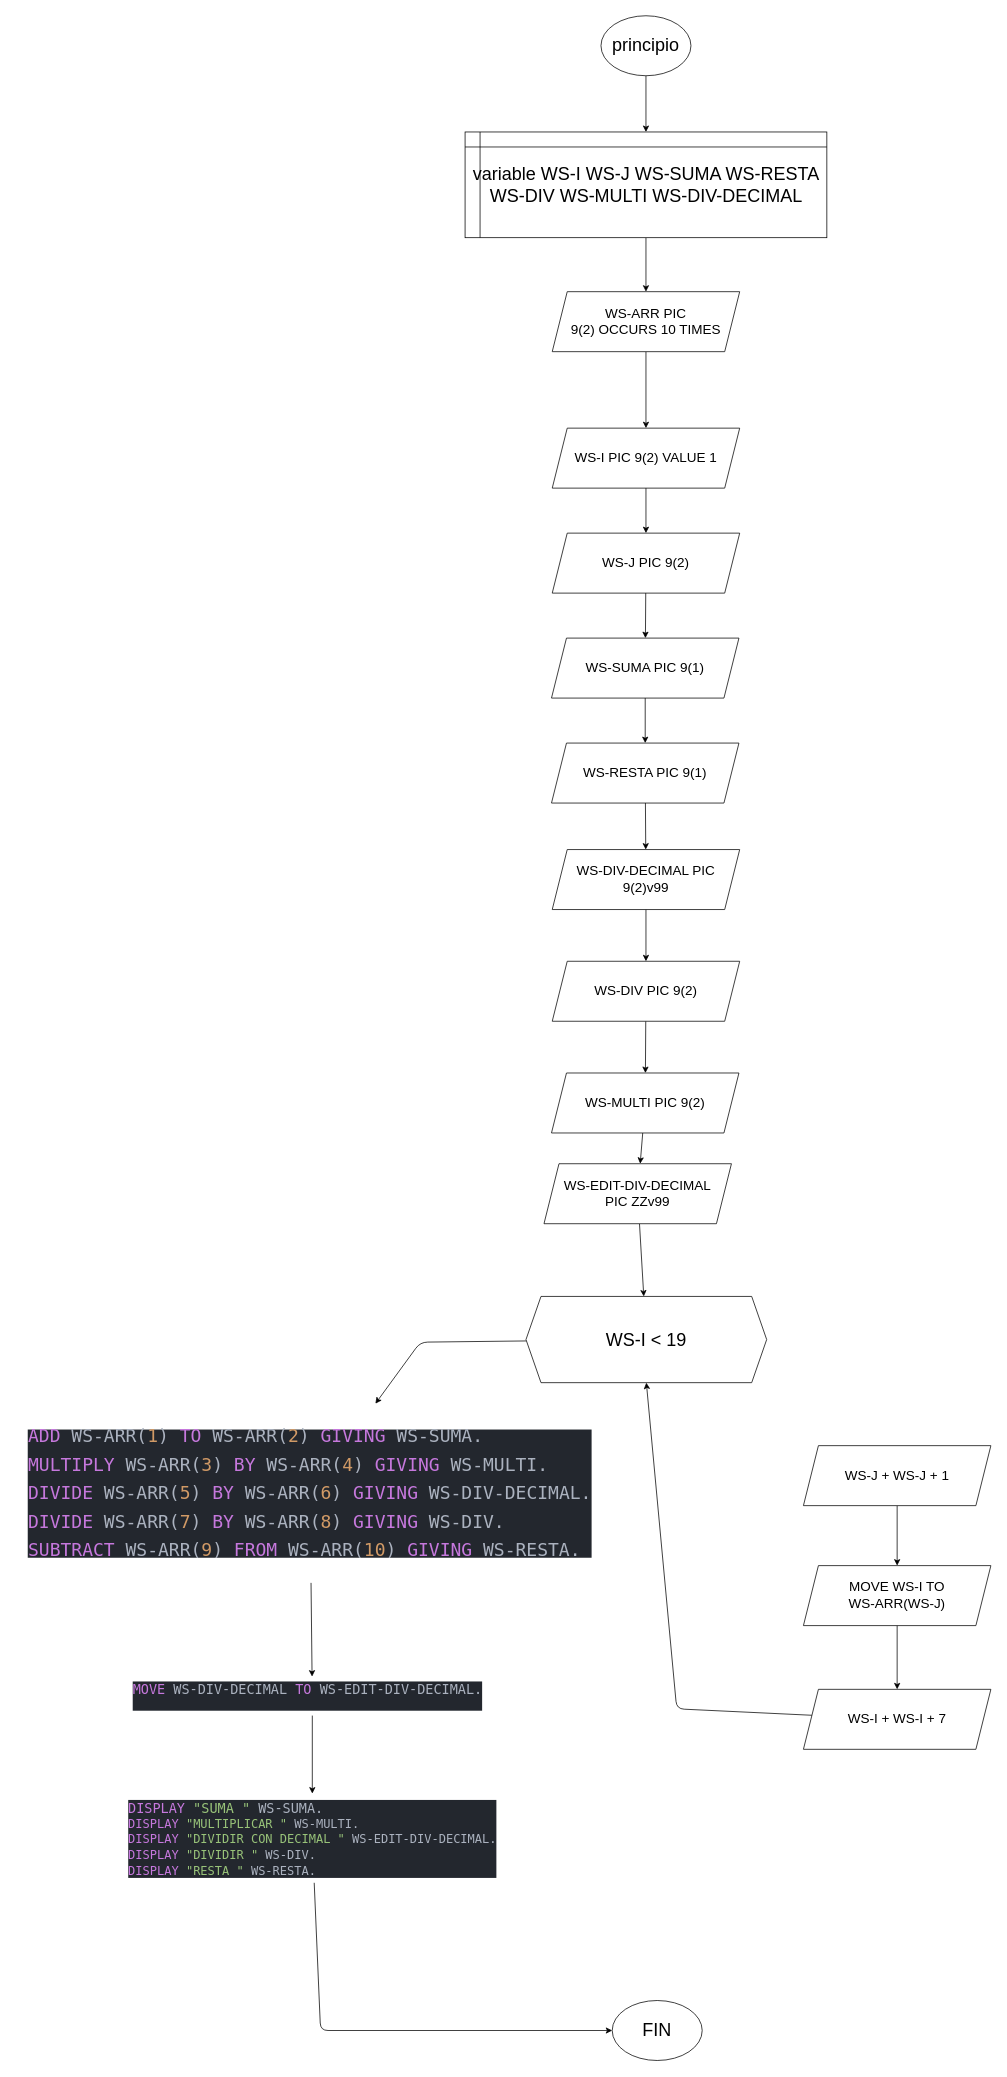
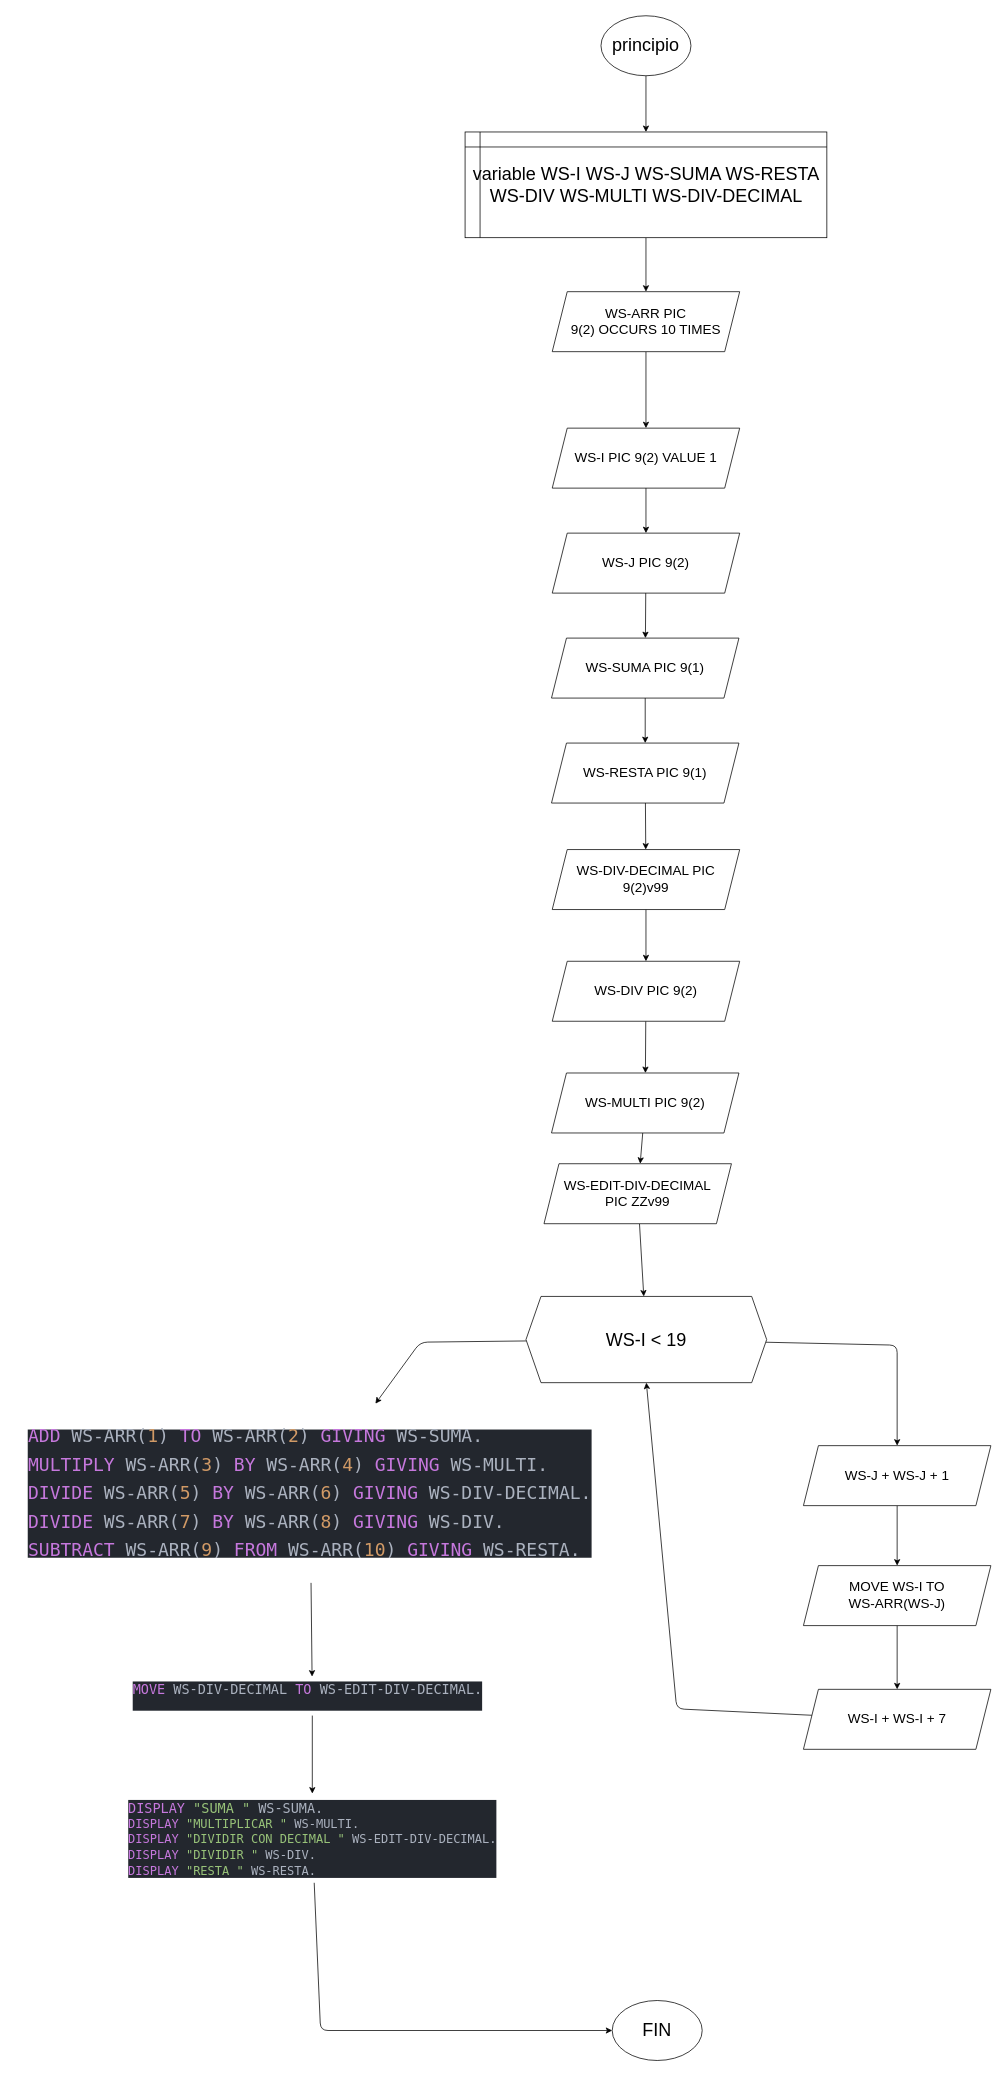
edge "WS-I < 19" -> "WS-J + WS-J + 1": added
